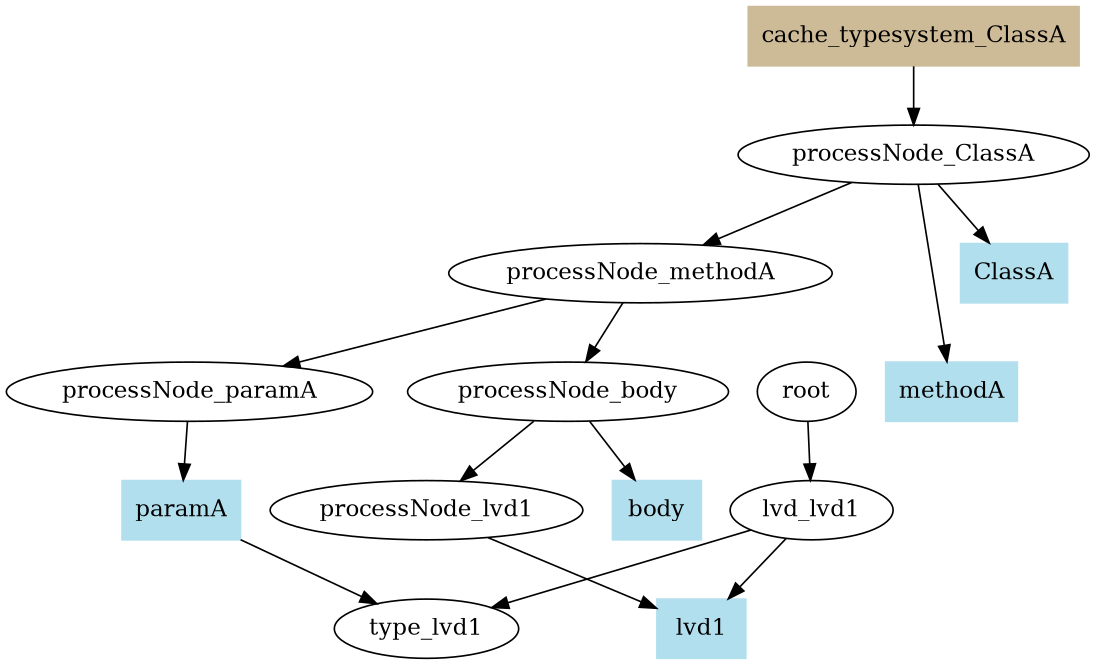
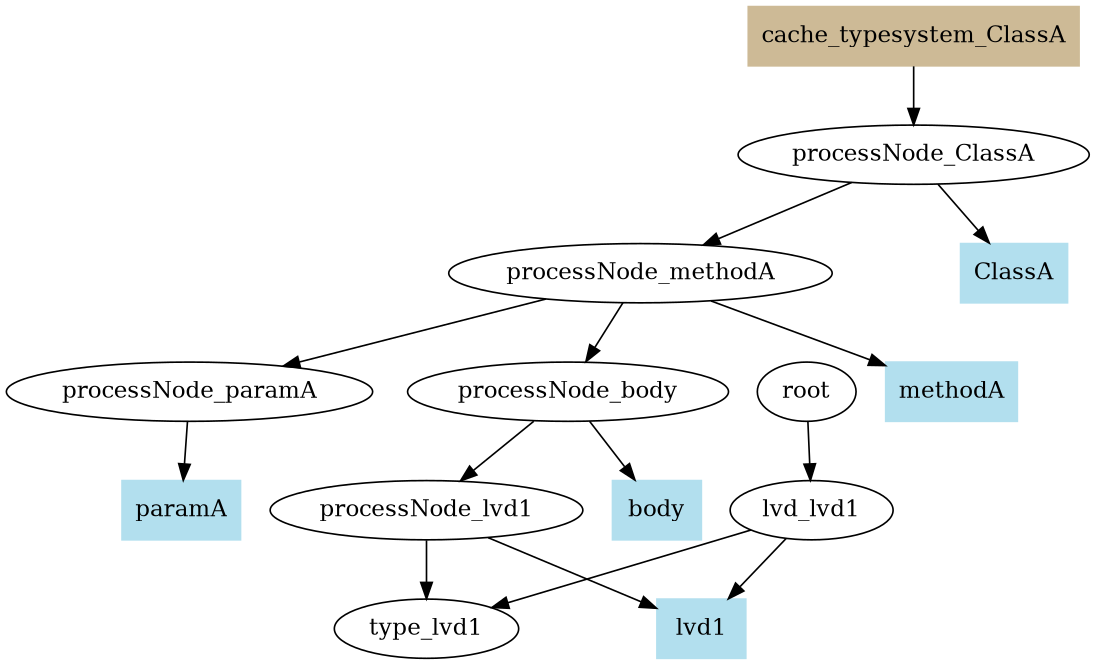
edge "processNode_ClassA" -> "methodA": now "processNode_methodA" -> "methodA"
edge "paramA" -> "type_lvd1": now "processNode_lvd1" -> "type_lvd1"
